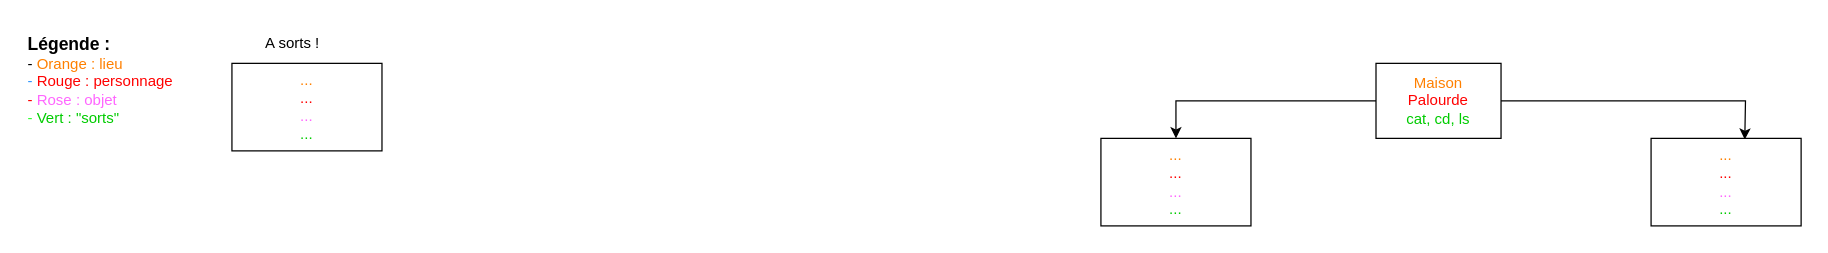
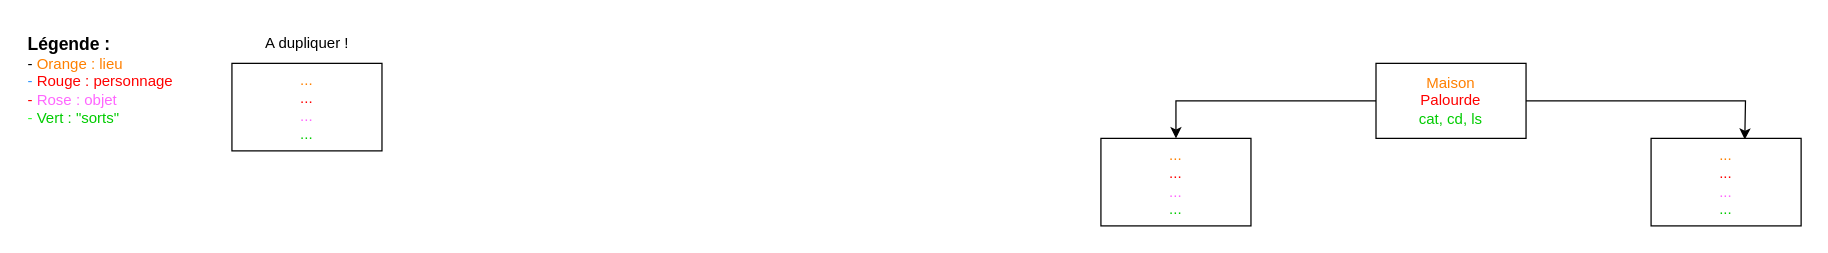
node "A sorts !": label "A sorts !" -> "A dupliquer !"
node "Maison Palourde cat, cd, ls": size 125x75 -> 150x75
